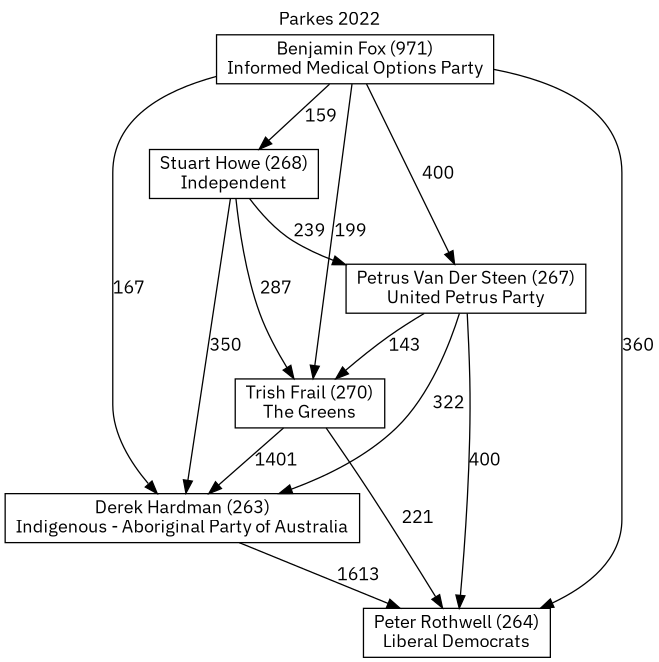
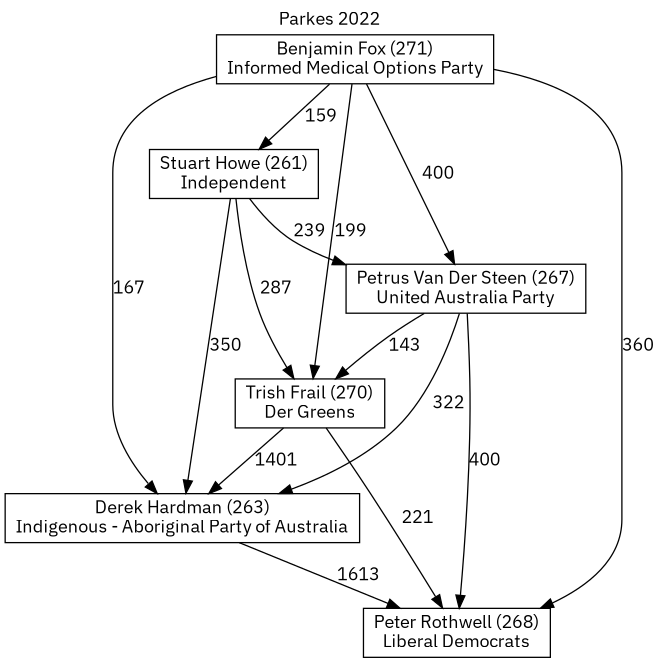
node "Benjamin Fox (971) Informed Medical Options Party": label "Benjamin Fox (971) Informed Medical Options Party" -> "Benjamin Fox (271) Informed Medical Options Party"
node "Stuart Howe (268) Independent": label "Stuart Howe (268) Independent" -> "Stuart Howe (261) Independent"
node "Petrus Van Der Steen (267) United Petrus Party": label "Petrus Van Der Steen (267) United Petrus Party" -> "Petrus Van Der Steen (267) United Australia Party"
node "Trish Frail (270) The Greens": label "Trish Frail (270) The Greens" -> "Trish Frail (270) Der Greens"
node "Peter Rothwell (264) Liberal Democrats": label "Peter Rothwell (264) Liberal Democrats" -> "Peter Rothwell (268) Liberal Democrats"
